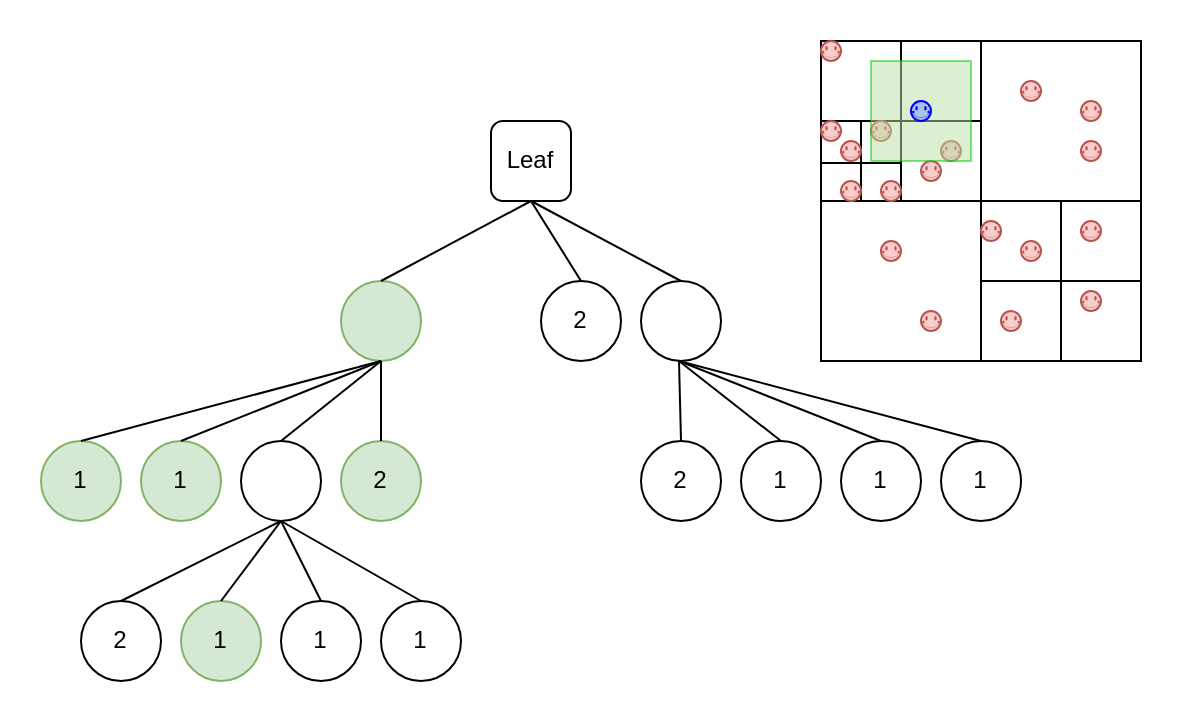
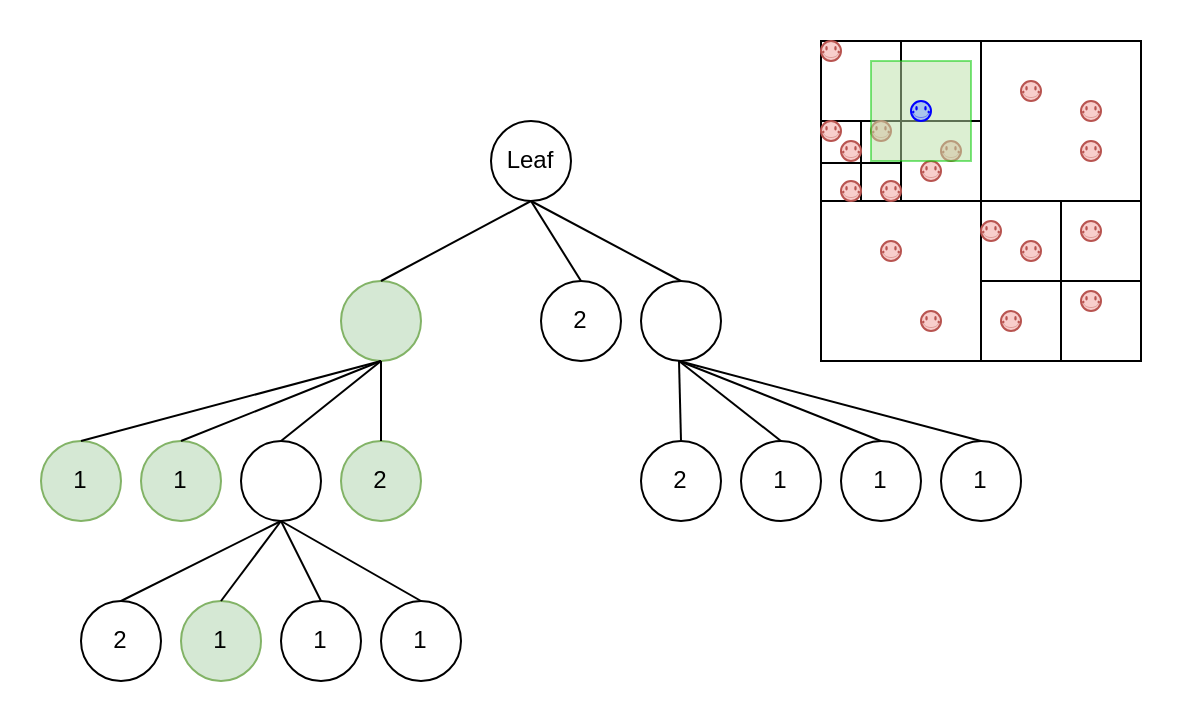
node "Leaf": shape rounded rectangle -> ellipse
